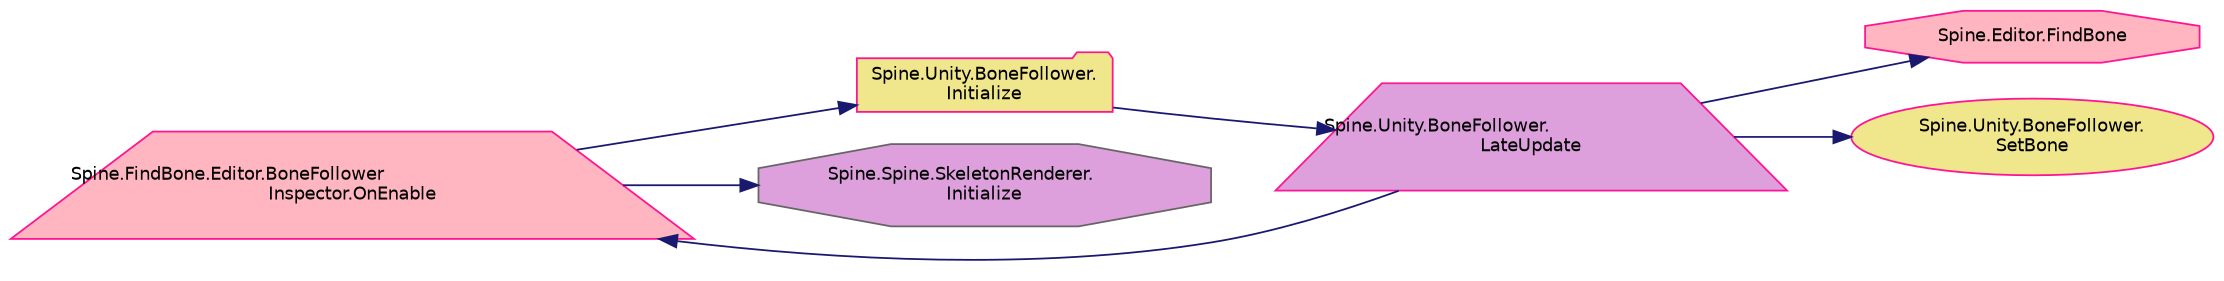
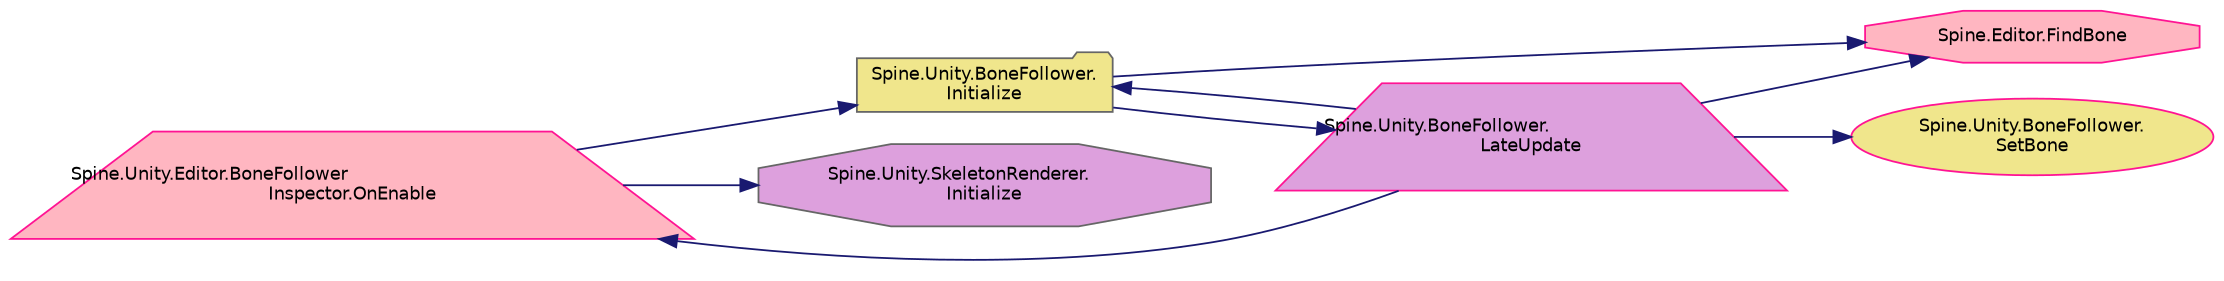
edge "Spine.Unity.BoneFollower. Initialize" -> "Spine.Editor.FindBone": added
node "Spine.Unity.BoneFollower. Initialize": color deeppink -> gray40
edge "Spine.Unity.BoneFollower. LateUpdate" -> "Spine.Unity.BoneFollower. Initialize": added
node "Spine.FindBone.Editor.BoneFollower Inspector.OnEnable": label "Spine.FindBone.Editor.BoneFollower Inspector.OnEnable" -> "Spine.Unity.Editor.BoneFollower Inspector.OnEnable"
node "Spine.Spine.SkeletonRenderer. Initialize": label "Spine.Spine.SkeletonRenderer. Initialize" -> "Spine.Unity.SkeletonRenderer. Initialize"
